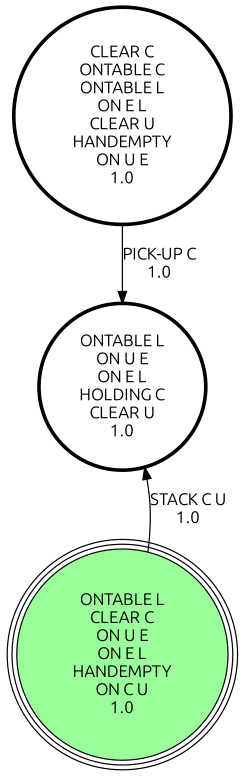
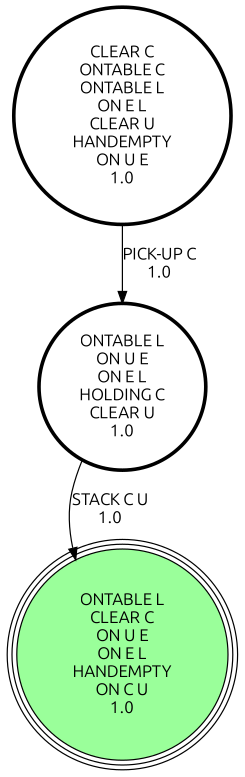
edge "ONTABLE L CLEAR C ON U E ON E L HANDEMPTY ON C U 1.0" -> "ONTABLE L ON U E ON E L HOLDING C CLEAR U 1.0": reversed
